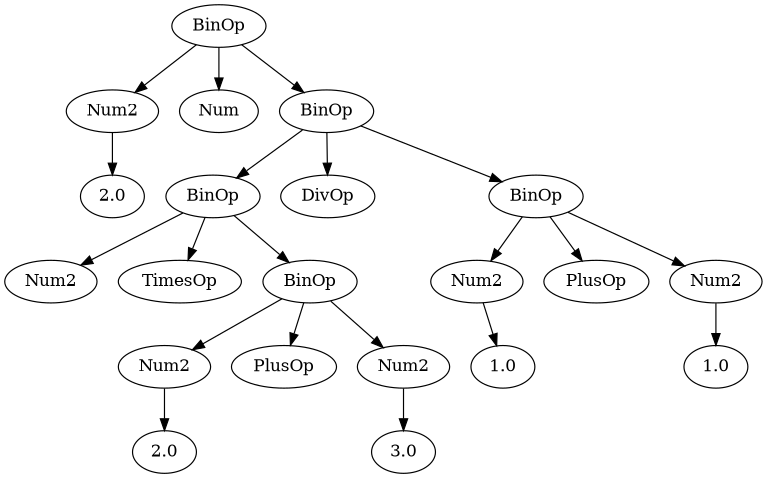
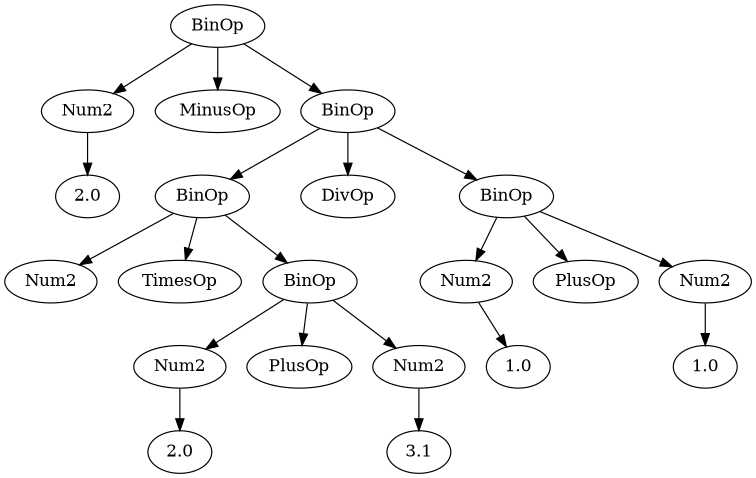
node "Num": label "Num" -> "MinusOp"
node "3.0": label "3.0" -> "3.1"
